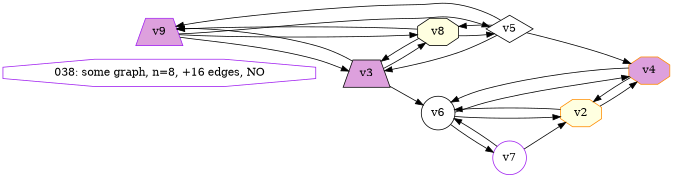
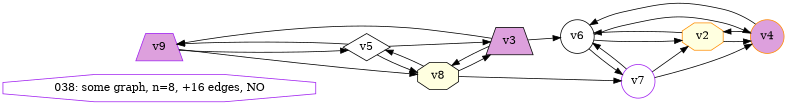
edge "v8" -> "v9": now "v8" -> "v7"
edge "v5" -> "v4": now "v7" -> "v4"
edge "v9" -> "v3": removed
node "v4": shape octagon -> circle
